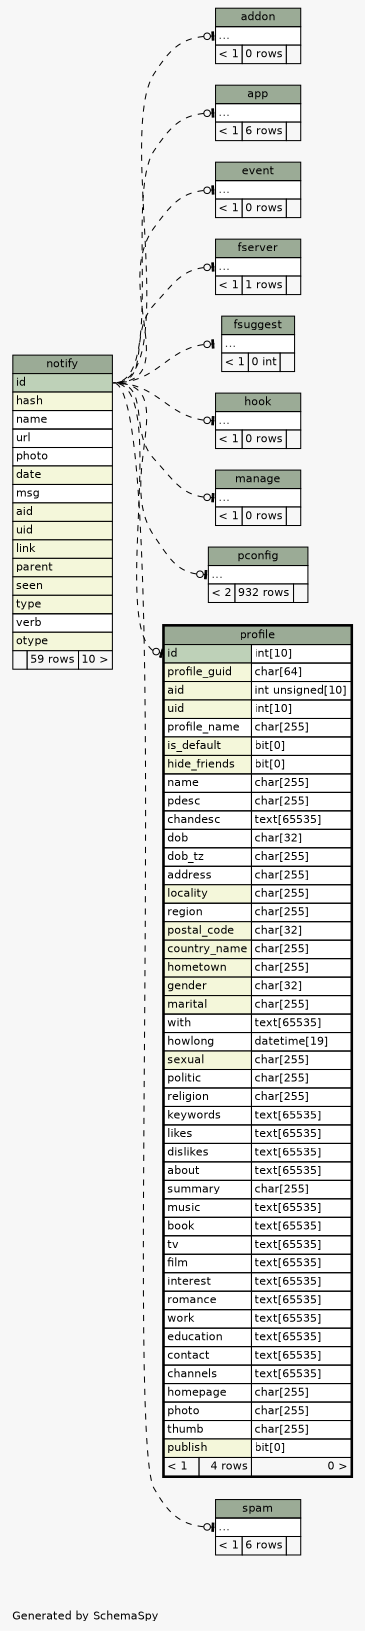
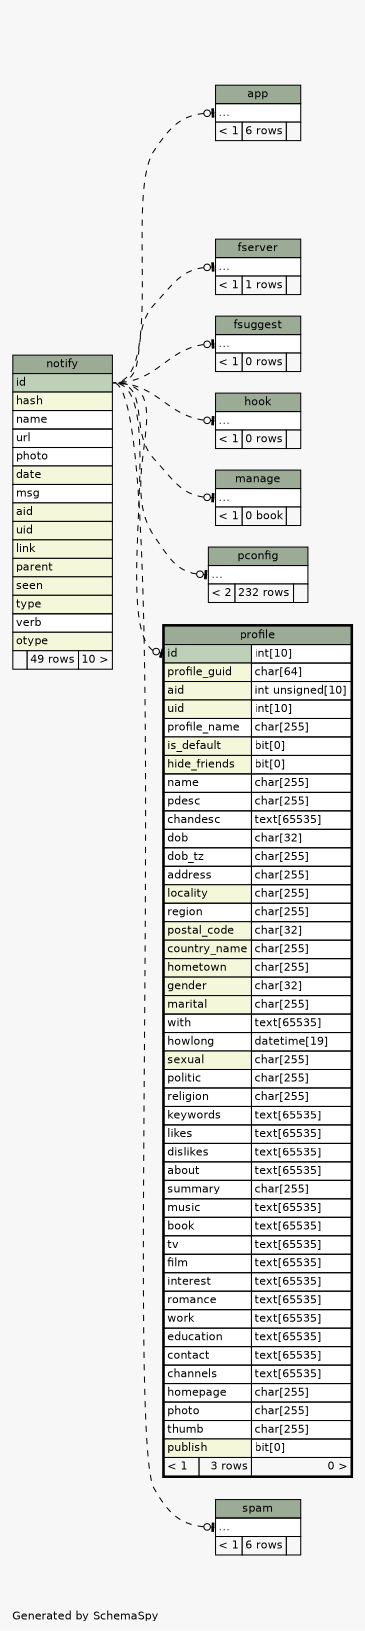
node "addon": removed
node "event": removed
node "fsuggest": text "0 int" -> "0 rows"
node "manage": text "0 rows" -> "0 book"
node "pconfig": text "932 rows" -> "232 rows"
node "notify": text "59 rows" -> "49 rows"
node "profile": text "4 rows" -> "3 rows"
